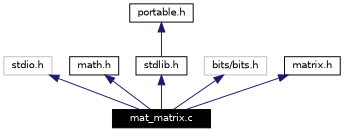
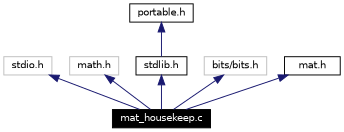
node "math.h": color black -> grey75
node "matrix.h": label "matrix.h" -> "mat.h"
node "mat_matrix.c": label "mat_matrix.c" -> "mat_housekeep.c"
